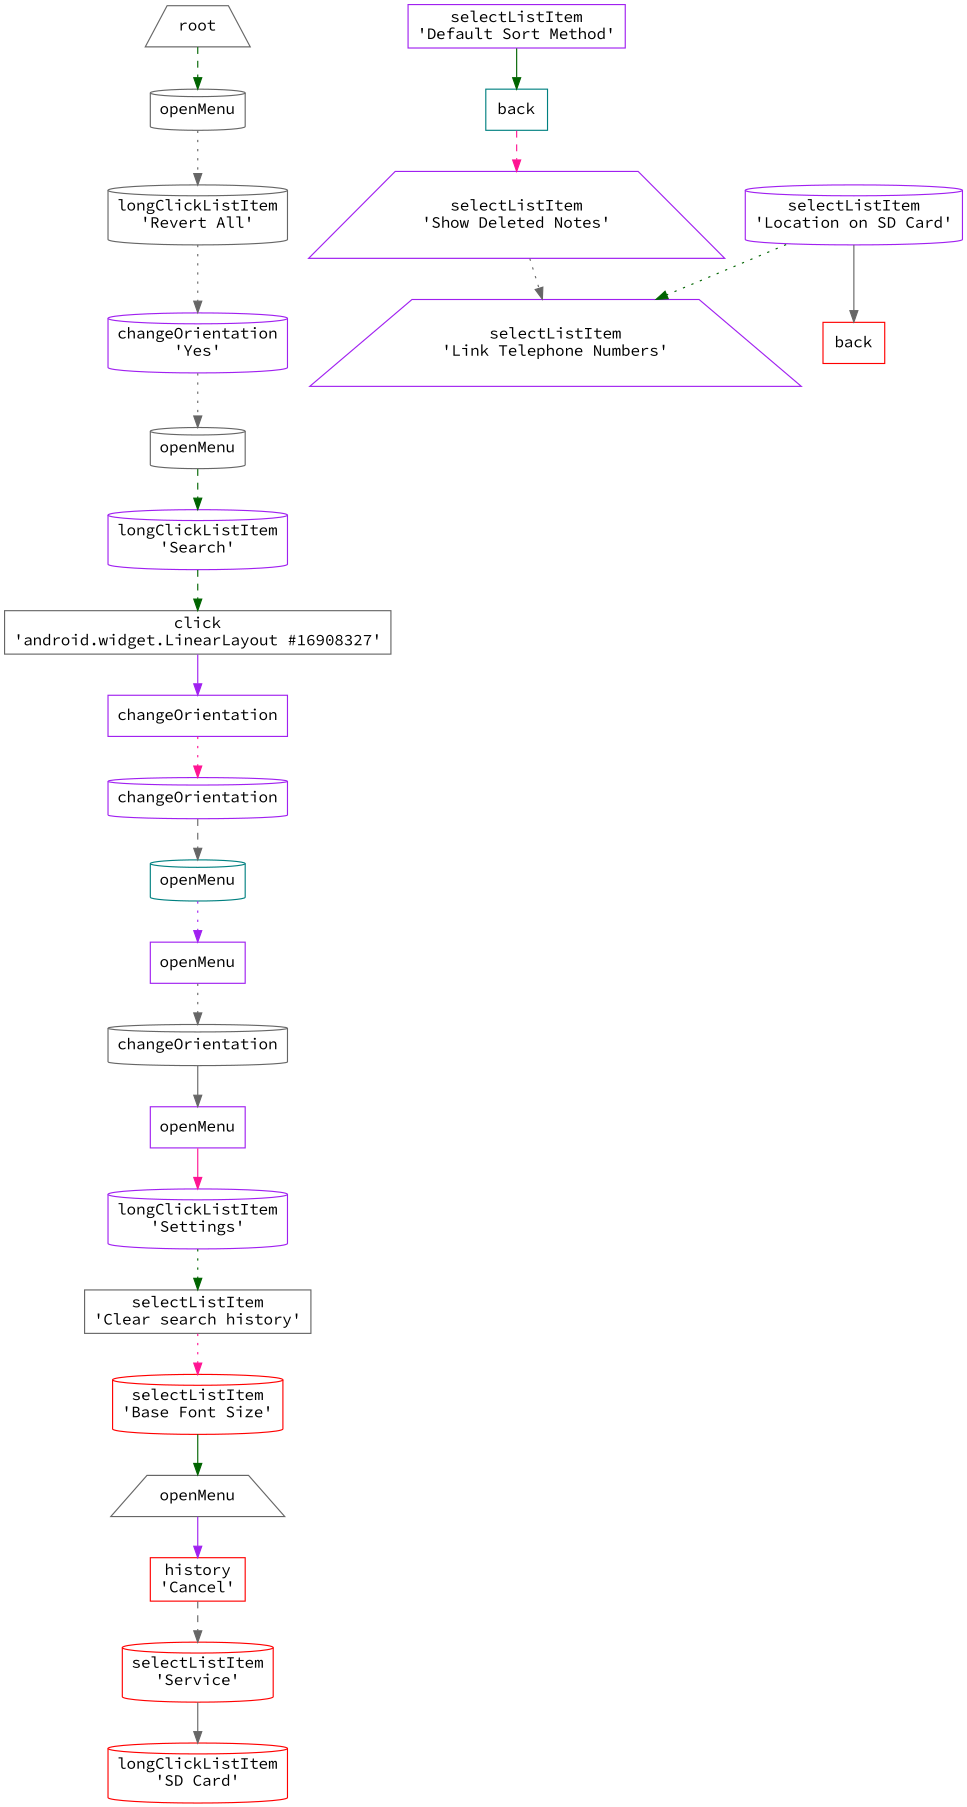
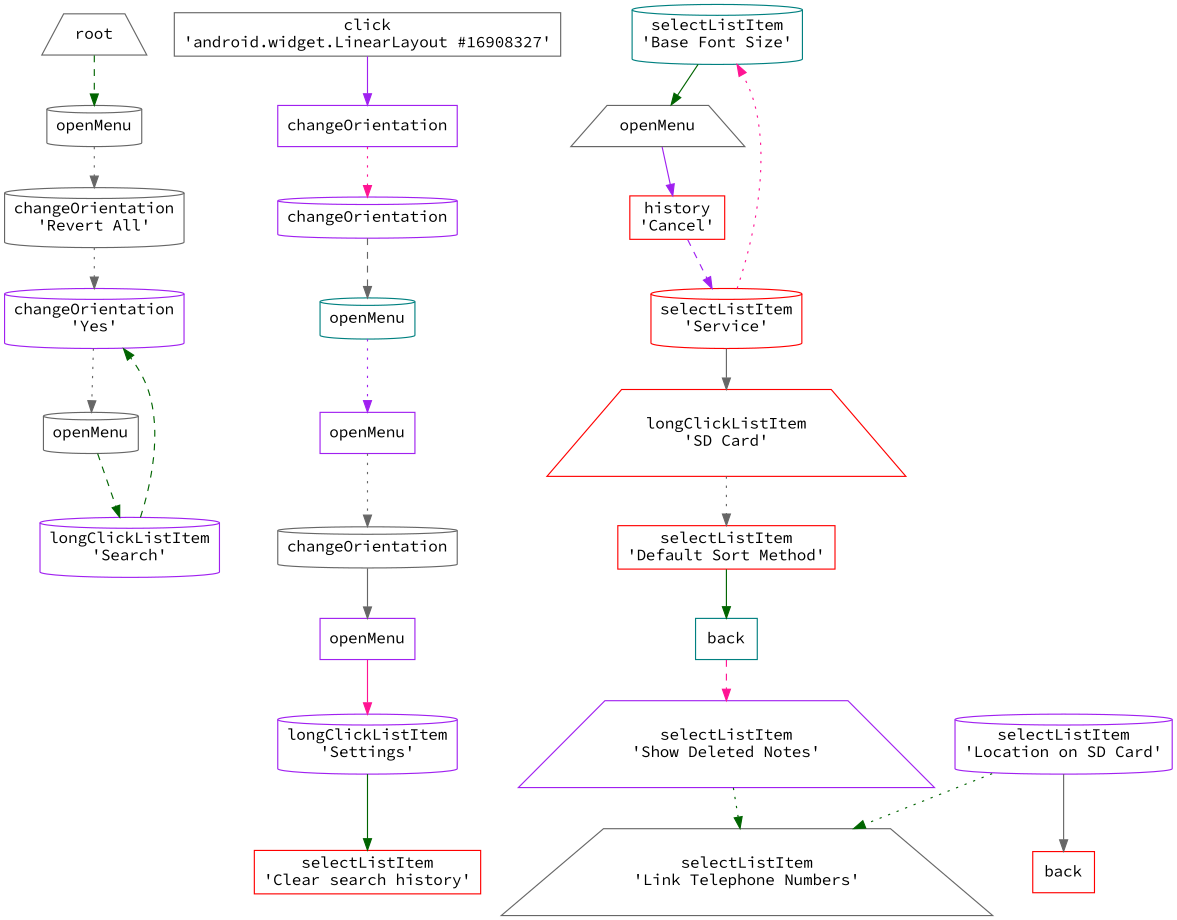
node "selectListItem 'Default Sort Method'": color purple -> red
node "longClickListItem 'Revert All'": label "longClickListItem 'Revert All'" -> "changeOrientation 'Revert All'"
edge "selectListItem 'Show Deleted Notes'" -> "selectListItem 'Link Telephone Numbers'": color gray40 -> darkgreen
node "selectListItem 'Link Telephone Numbers'": color purple -> gray40
edge "longClickListItem 'SD Card'" -> "selectListItem 'Default Sort Method'": added
edge "longClickListItem 'Search'" -> "click 'android.widget.LinearLayout #16908327'": now "longClickListItem 'Search'" -> "changeOrientation 'Yes'"
edge "longClickListItem 'Settings'" -> "selectListItem 'Clear search history'": style dotted -> solid
node "selectListItem 'Clear search history'": color gray40 -> red
edge "selectListItem 'Clear search history'" -> "selectListItem 'Base Font Size'": now "selectListItem 'Service'" -> "selectListItem 'Base Font Size'"
node "selectListItem 'Base Font Size'": color red -> teal
edge "history 'Cancel'" -> "selectListItem 'Service'": color gray40 -> purple
node "longClickListItem 'SD Card'": shape cylinder -> trapezium
